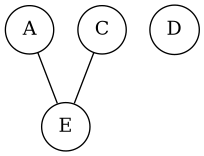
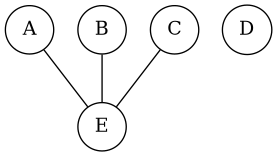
node "B": added
